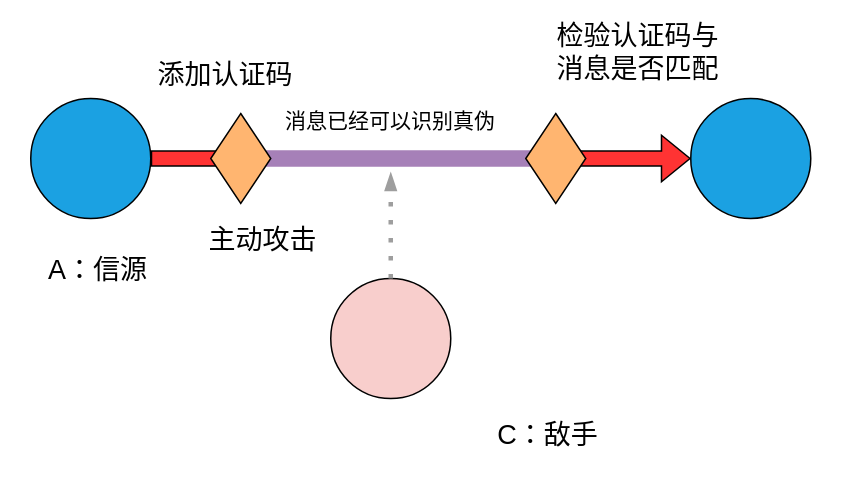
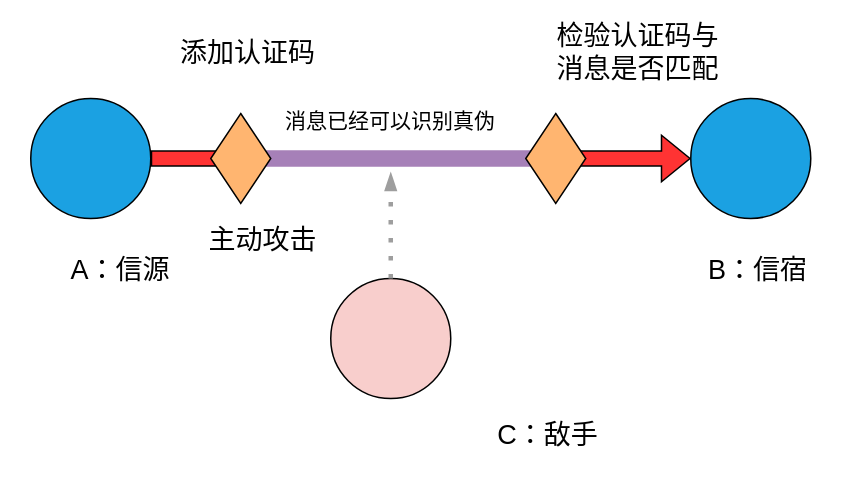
node "添加认证码": moved (226, 76) -> (248, 53)
node "A：信源": moved (98, 271) -> (121, 271)
node "B：信宿": added
